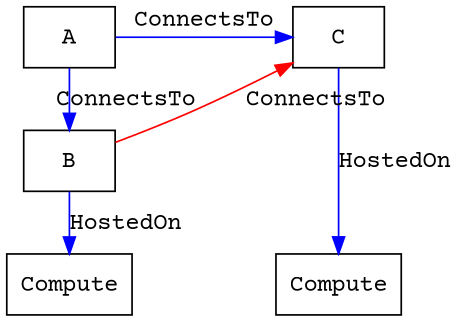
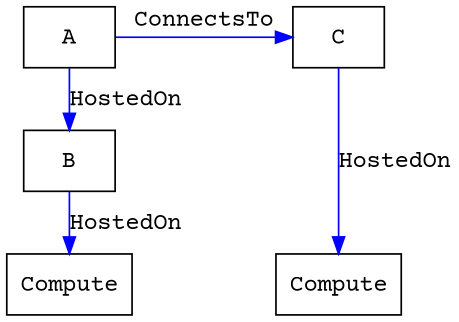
edge "A" -> "B": label "ConnectsTo" -> "HostedOn"
edge "B" -> "C": removed, label "ConnectsTo"
